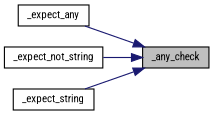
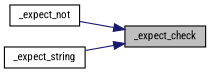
node "_expect_any": label "_expect_any" -> "_expect_not"
node "_expect_not_string": removed
node "_any_check": label "_any_check" -> "_expect_check"
